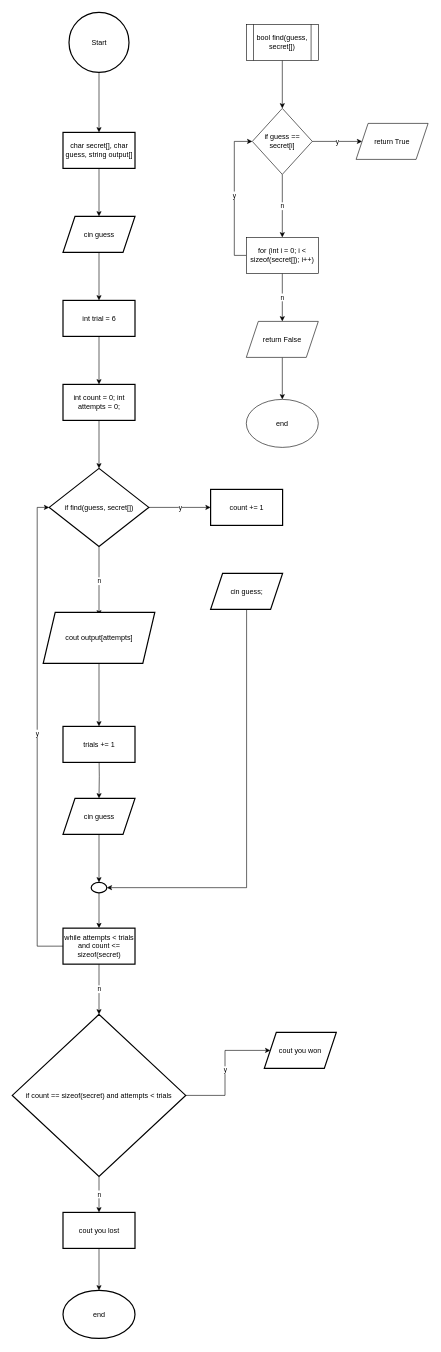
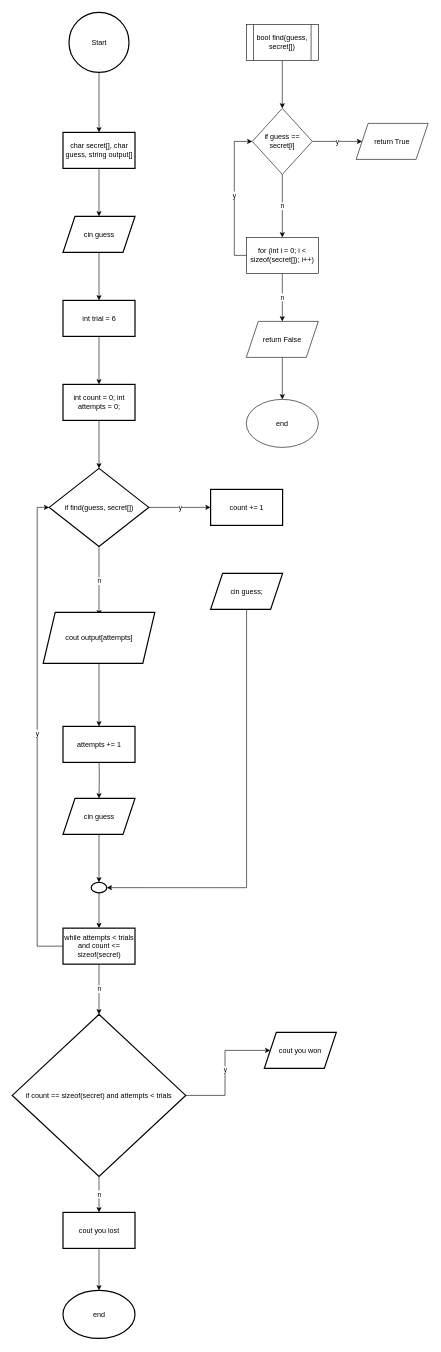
node "trials += 1": label "trials += 1" -> "attempts += 1"
